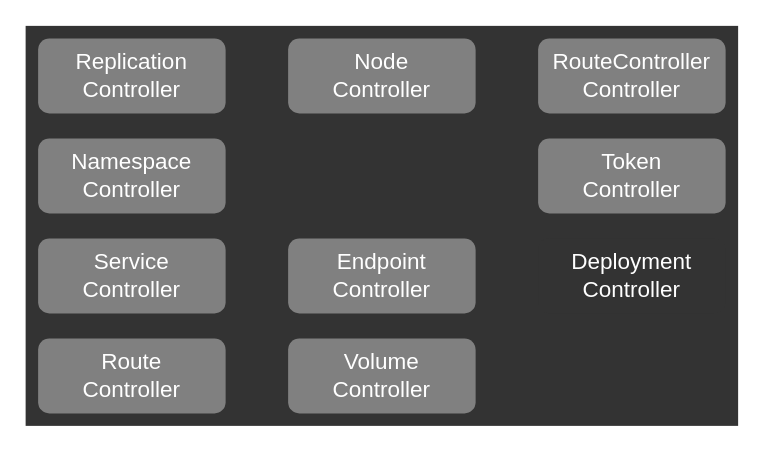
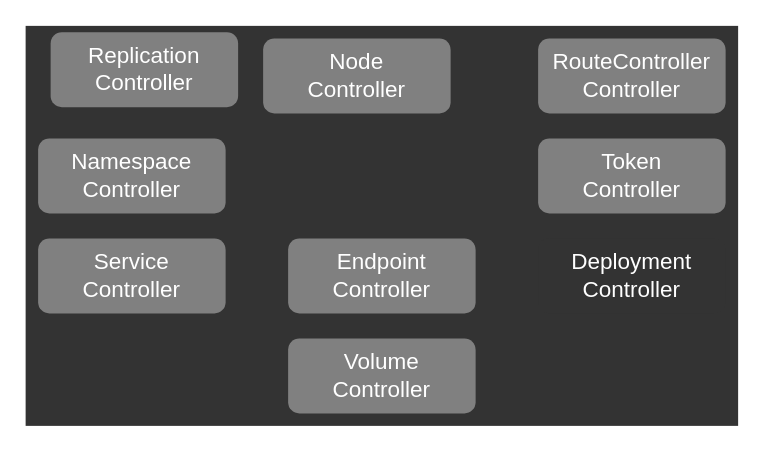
node "ReplicationController": moved (132, 76) -> (144, 69)
node "NodeController": moved (382, 76) -> (357, 76)
node "RouteController": removed
